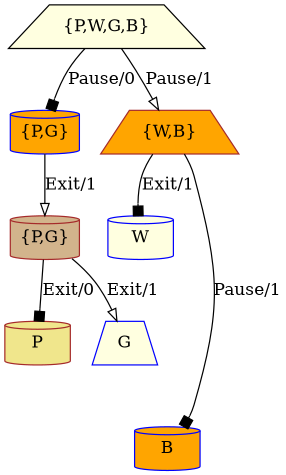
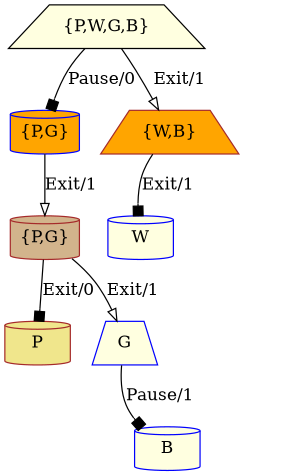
edge "{P,W,G,B}" -> "{W,B}": label "Pause/1" -> "Exit/1"
edge "{W,B}" -> "B": now "G" -> "B"
node "B": fillcolor orange -> lightyellow
